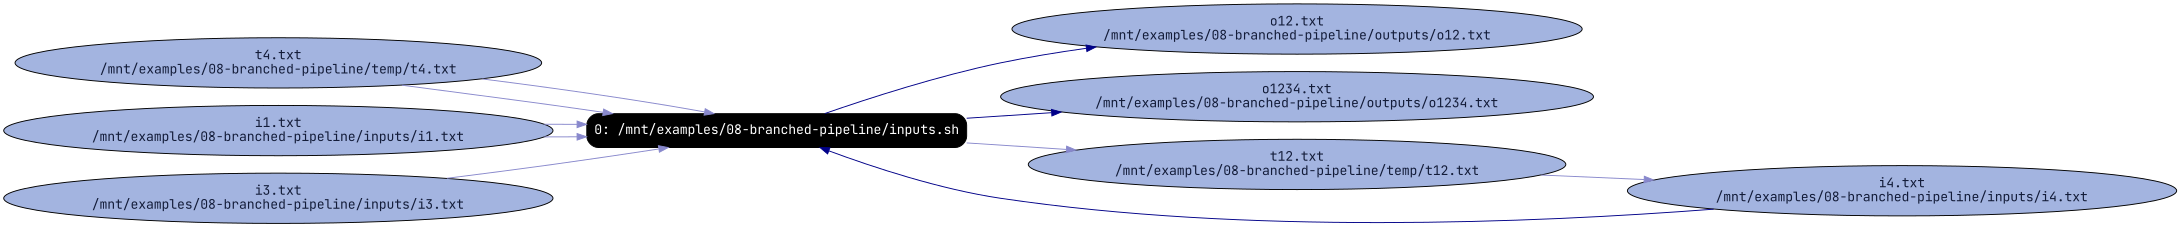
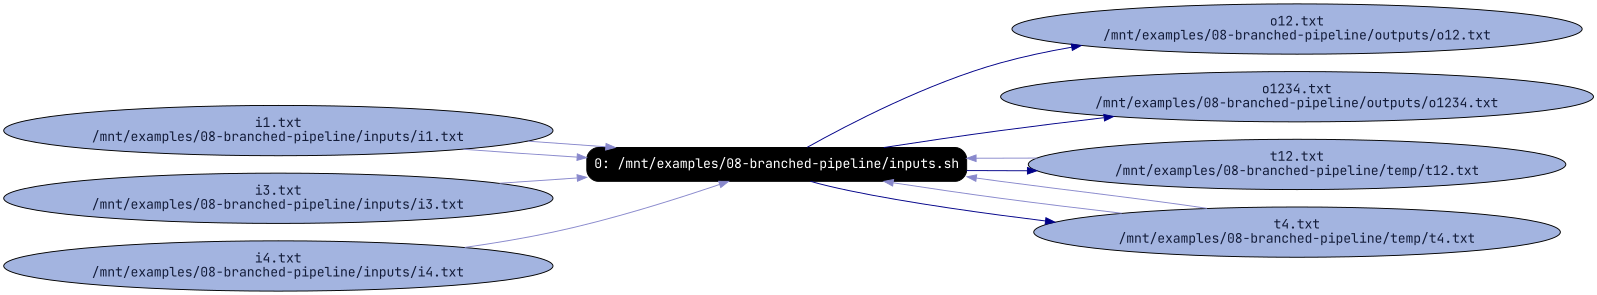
edge "0: /mnt/examples/08-branched-pipeline/inputs.sh" -> "t12.txt /mnt/examples/08-branched-pipeline/temp/t12.txt": color #8888cc -> #000088
edge "t12.txt /mnt/examples/08-branched-pipeline/temp/t12.txt" -> "i4.txt /mnt/examples/08-branched-pipeline/inputs/i4.txt": now "t12.txt /mnt/examples/08-branched-pipeline/temp/t12.txt" -> "0: /mnt/examples/08-branched-pipeline/inputs.sh"
edge "0: /mnt/examples/08-branched-pipeline/inputs.sh" -> "t4.txt /mnt/examples/08-branched-pipeline/temp/t4.txt": added
edge "i4.txt /mnt/examples/08-branched-pipeline/inputs/i4.txt" -> "0: /mnt/examples/08-branched-pipeline/inputs.sh": color #000088 -> #8888cc
